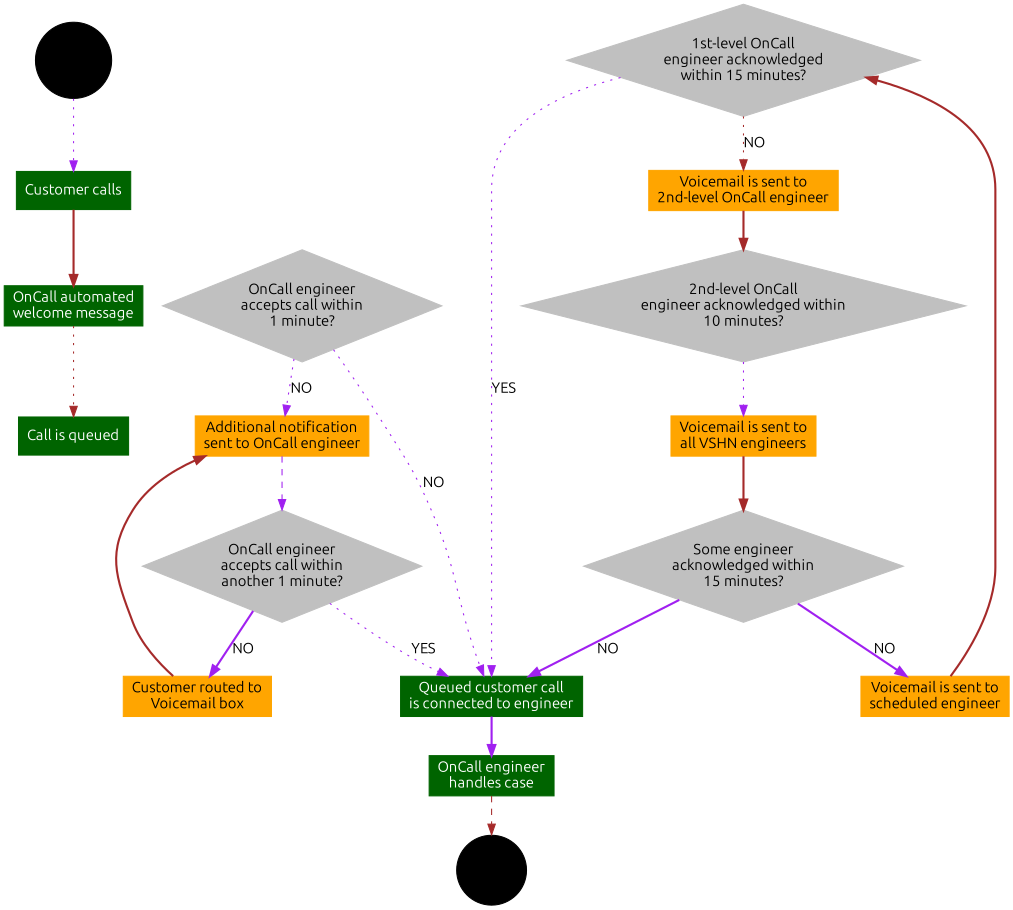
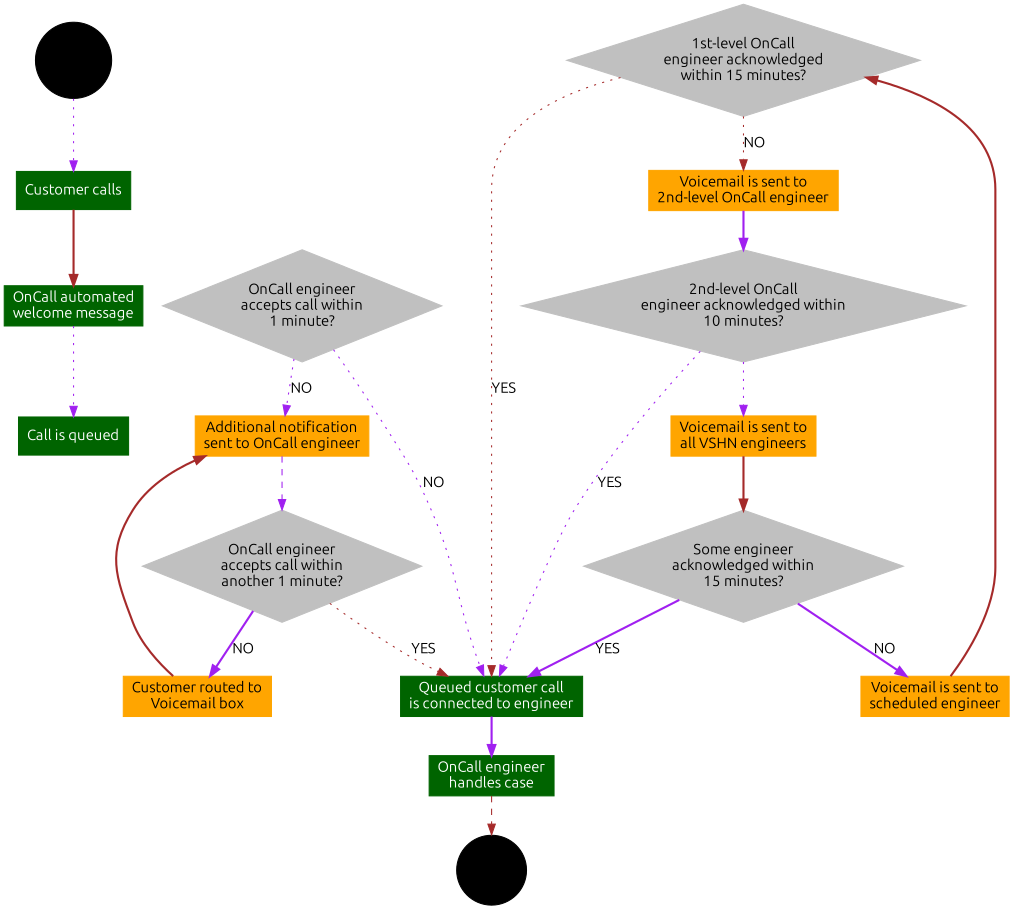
edge "Voicemail is sent to 2nd-level OnCall engineer" -> "2nd-level OnCall engineer acknowledged within 10 minutes?": color brown -> purple
edge "1st-level OnCall engineer acknowledged within 15 minutes?" -> "Queued customer call is connected to engineer": color purple -> brown
edge "OnCall automated welcome message" -> "Call is queued": color brown -> purple
edge "2nd-level OnCall engineer acknowledged within 10 minutes?" -> "Queued customer call is connected to engineer": added, label "YES"
edge "OnCall engineer accepts call within another 1 minute?" -> "Queued customer call is connected to engineer": color purple -> brown
edge "Some engineer acknowledged within 15 minutes?" -> "Queued customer call is connected to engineer": label "NO" -> "YES"
